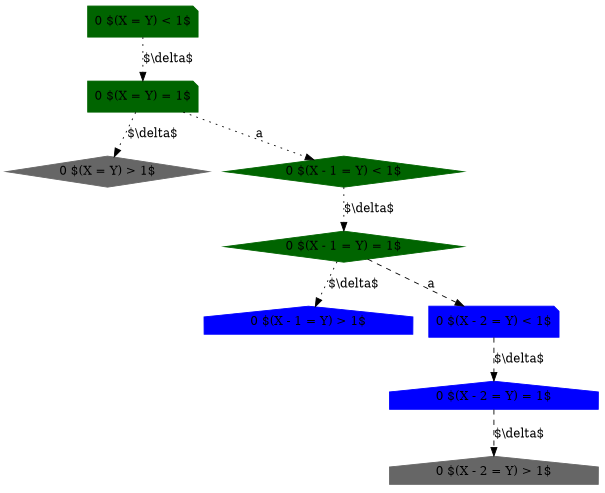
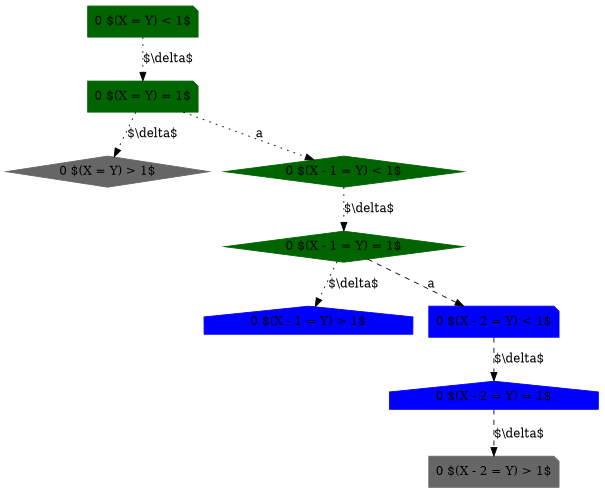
node "0 $(X - 2 = Y) > 1$": shape house -> note
